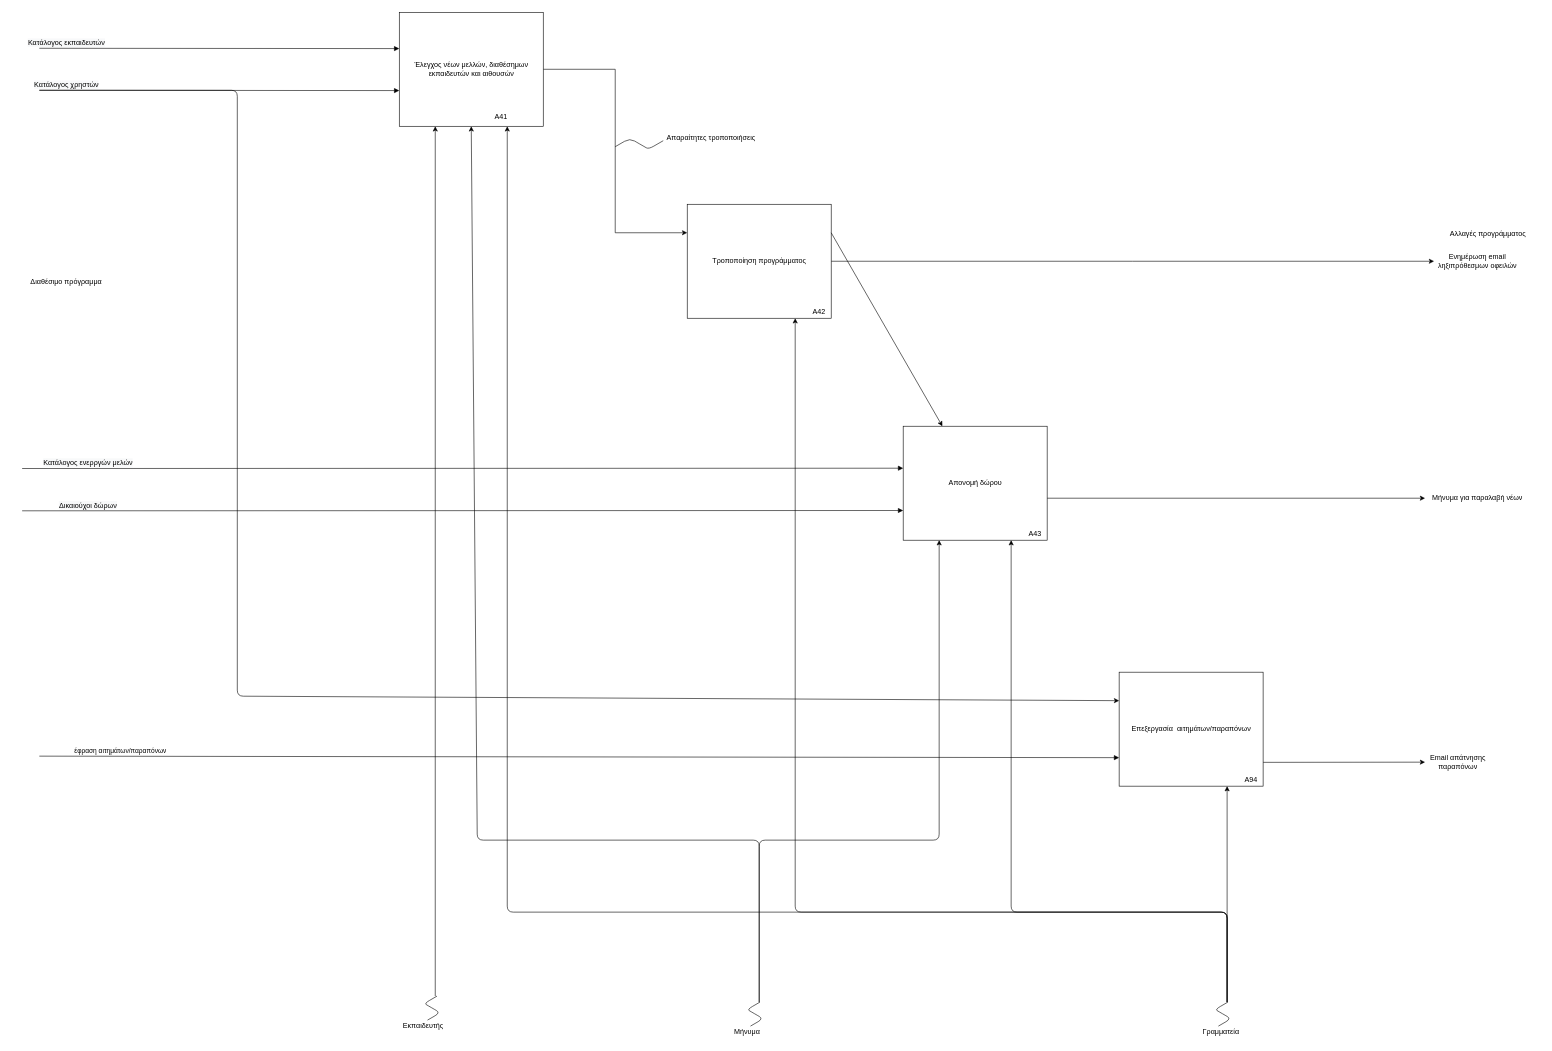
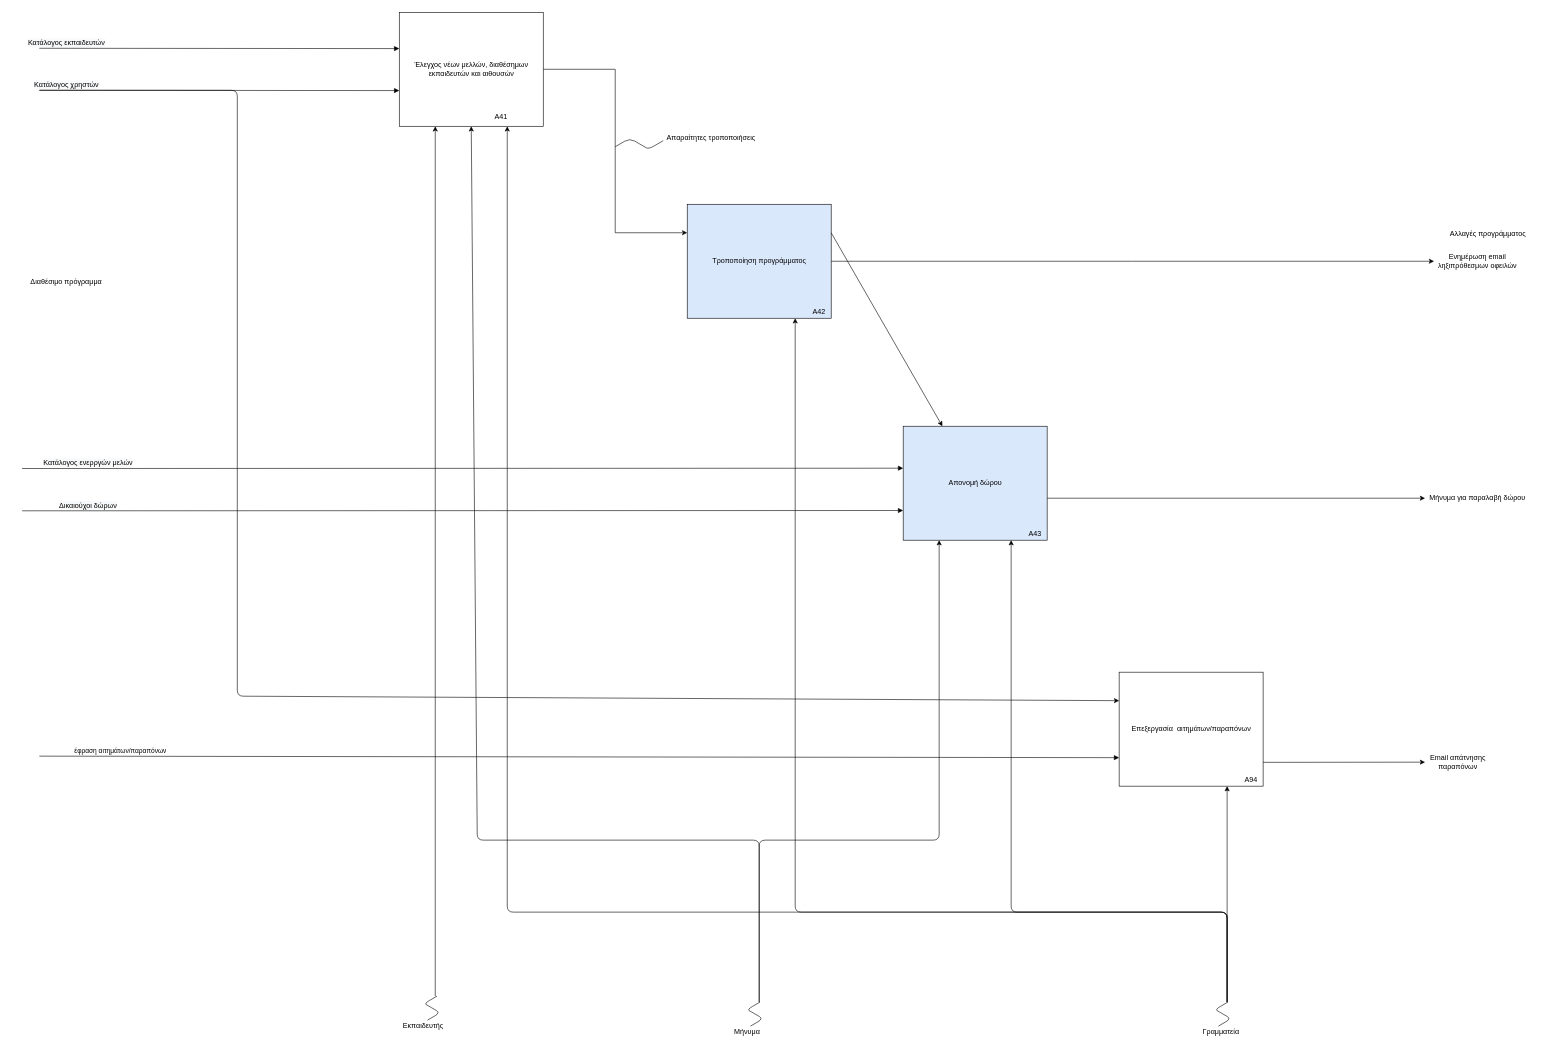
node "Τροποποίηση προγράμματος": fillcolor #ffffff -> #dae8fc
node "Απονομή δώρου": fillcolor #ffffff -> #dae8fc
node "Μήνυμα για παραλαβή νέων": label "Μήνυμα για παραλαβή νέων" -> "Μήνυμα για παραλαβή δώρου"
